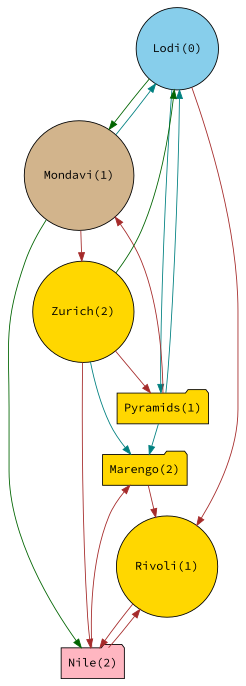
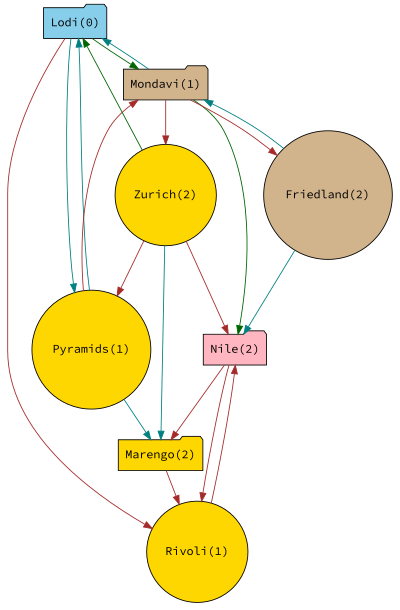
node "Lodi(0)": shape circle -> folder
node "Mondavi(1)": shape circle -> folder
node "Friedland(2)": added
node "Pyramids(1)": shape folder -> circle
